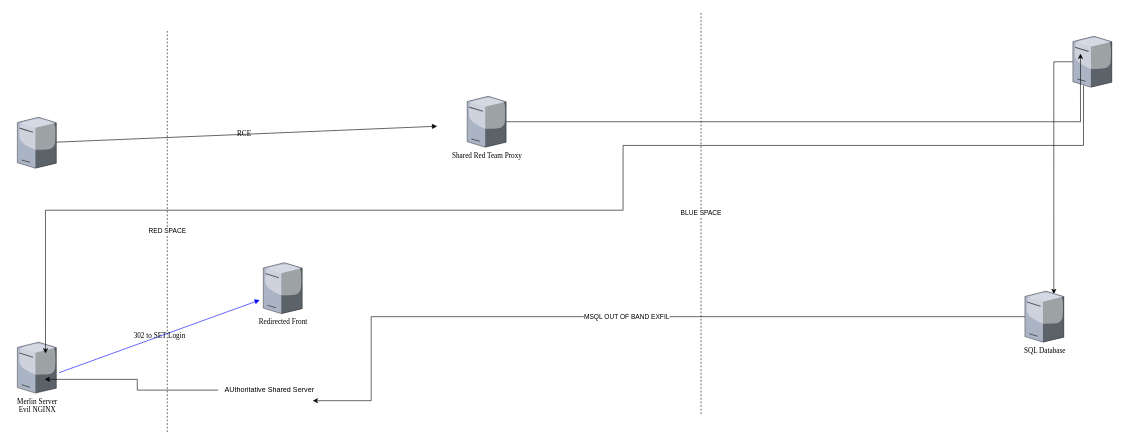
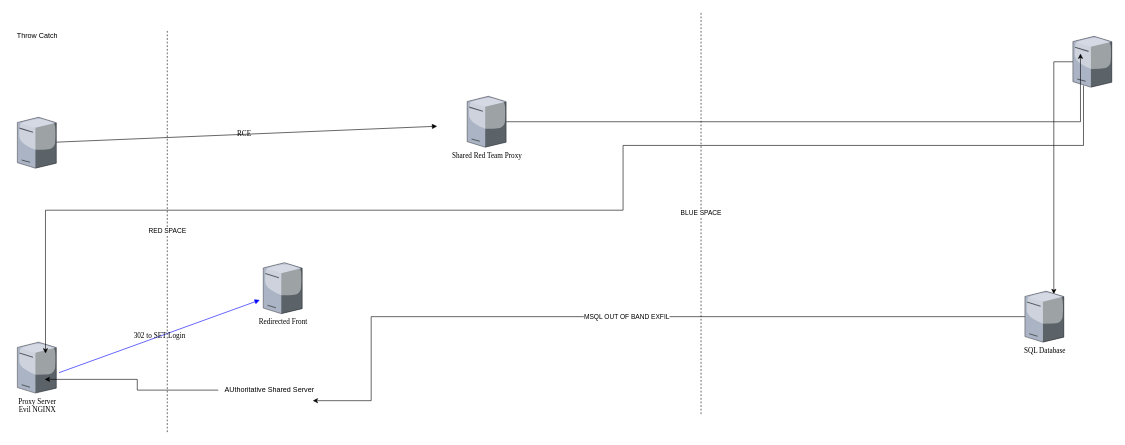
node "Throw Catch": added
node "Merlin Server Evil NGINX": label "Merlin Server Evil NGINX" -> "Proxy Server Evil NGINX"
